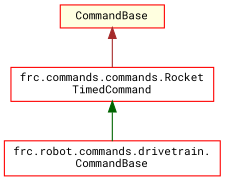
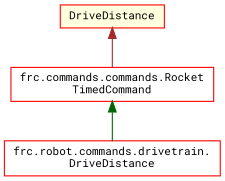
node "CommandBase": label "CommandBase" -> "DriveDistance"
node "frc.robot.commands.drivetrain. CommandBase": label "frc.robot.commands.drivetrain. CommandBase" -> "frc.robot.commands.drivetrain. DriveDistance"
